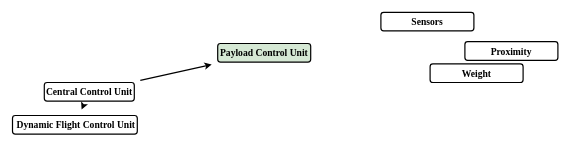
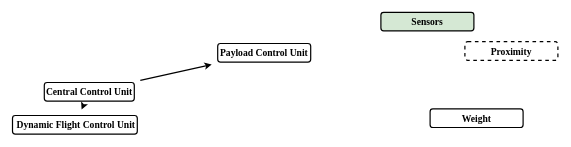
node "Sensors": fillcolor #ffffff -> #d5e8d4
node "Proximity": style solid -> dashed
node "Payload Control Unit": fillcolor #d5e8d4 -> #ffffff
node "Weight": moved (476, 73) -> (476, 118)
